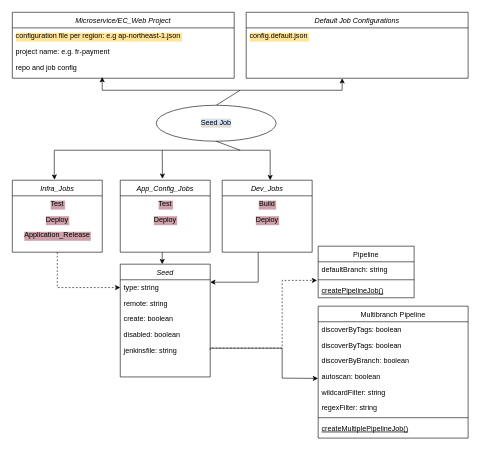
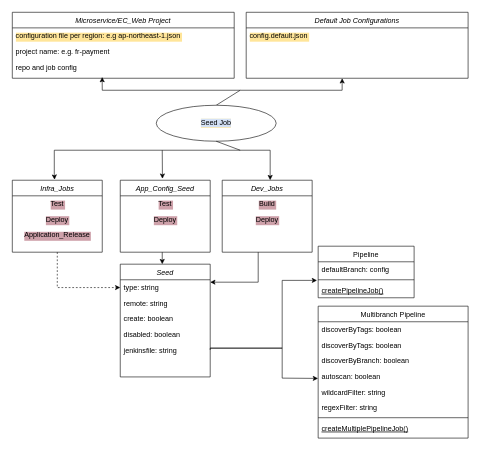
node "App_Config_Jobs": label "App_Config_Jobs" -> "App_Config_Seed"
node "defaultBranch: string": label "defaultBranch: string" -> "defaultBranch: config"
edge "jenkinsfile: string" -> "createPipelineJob()": style dashed -> solid
